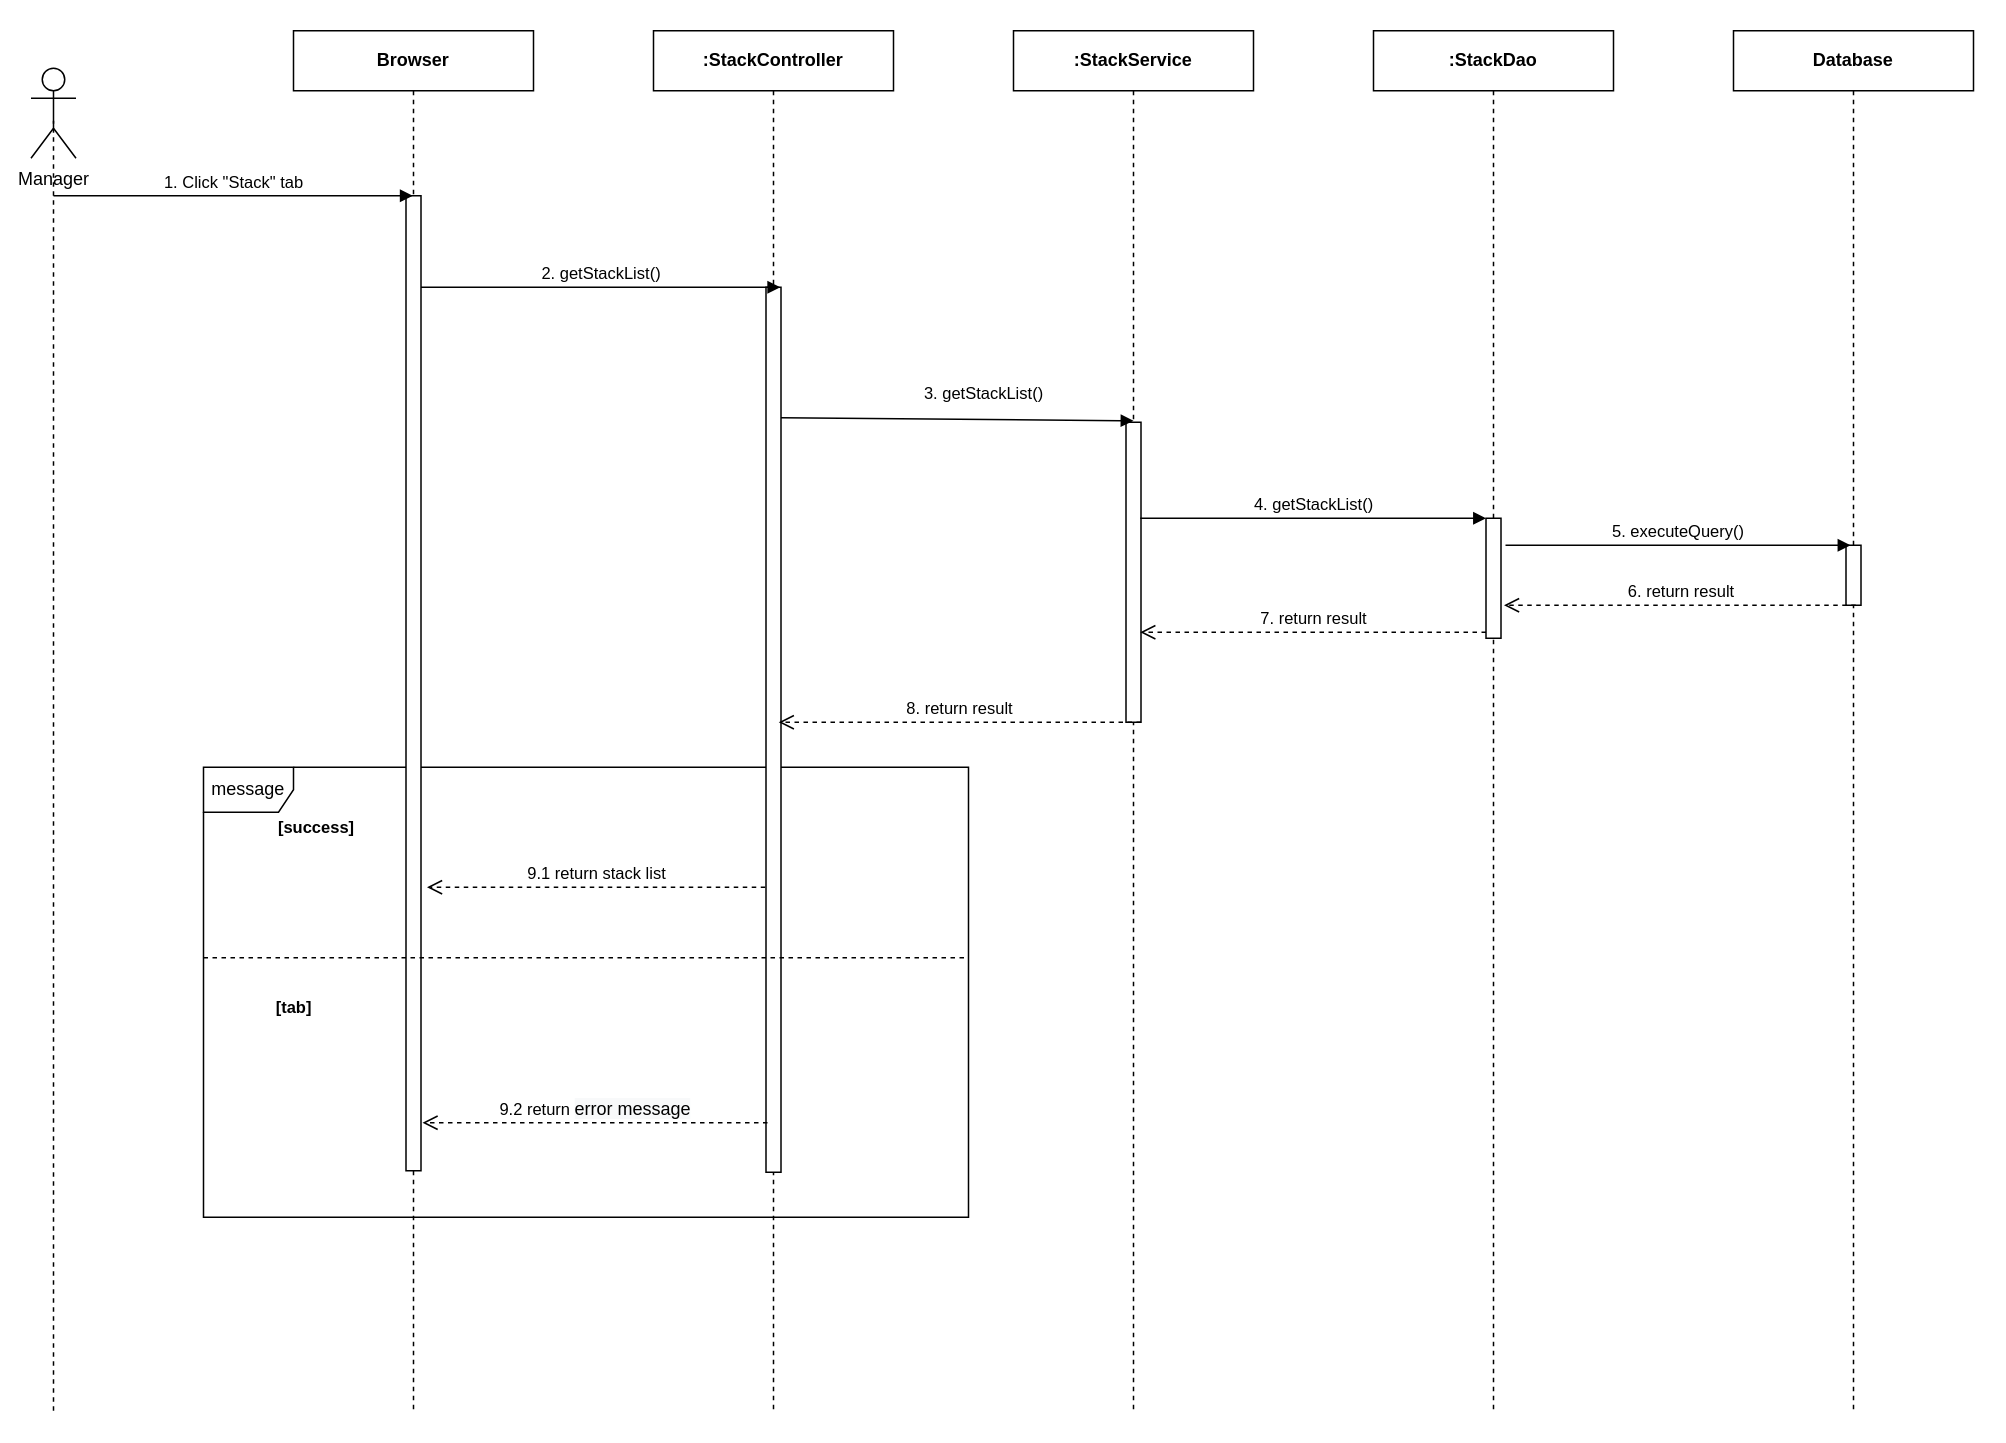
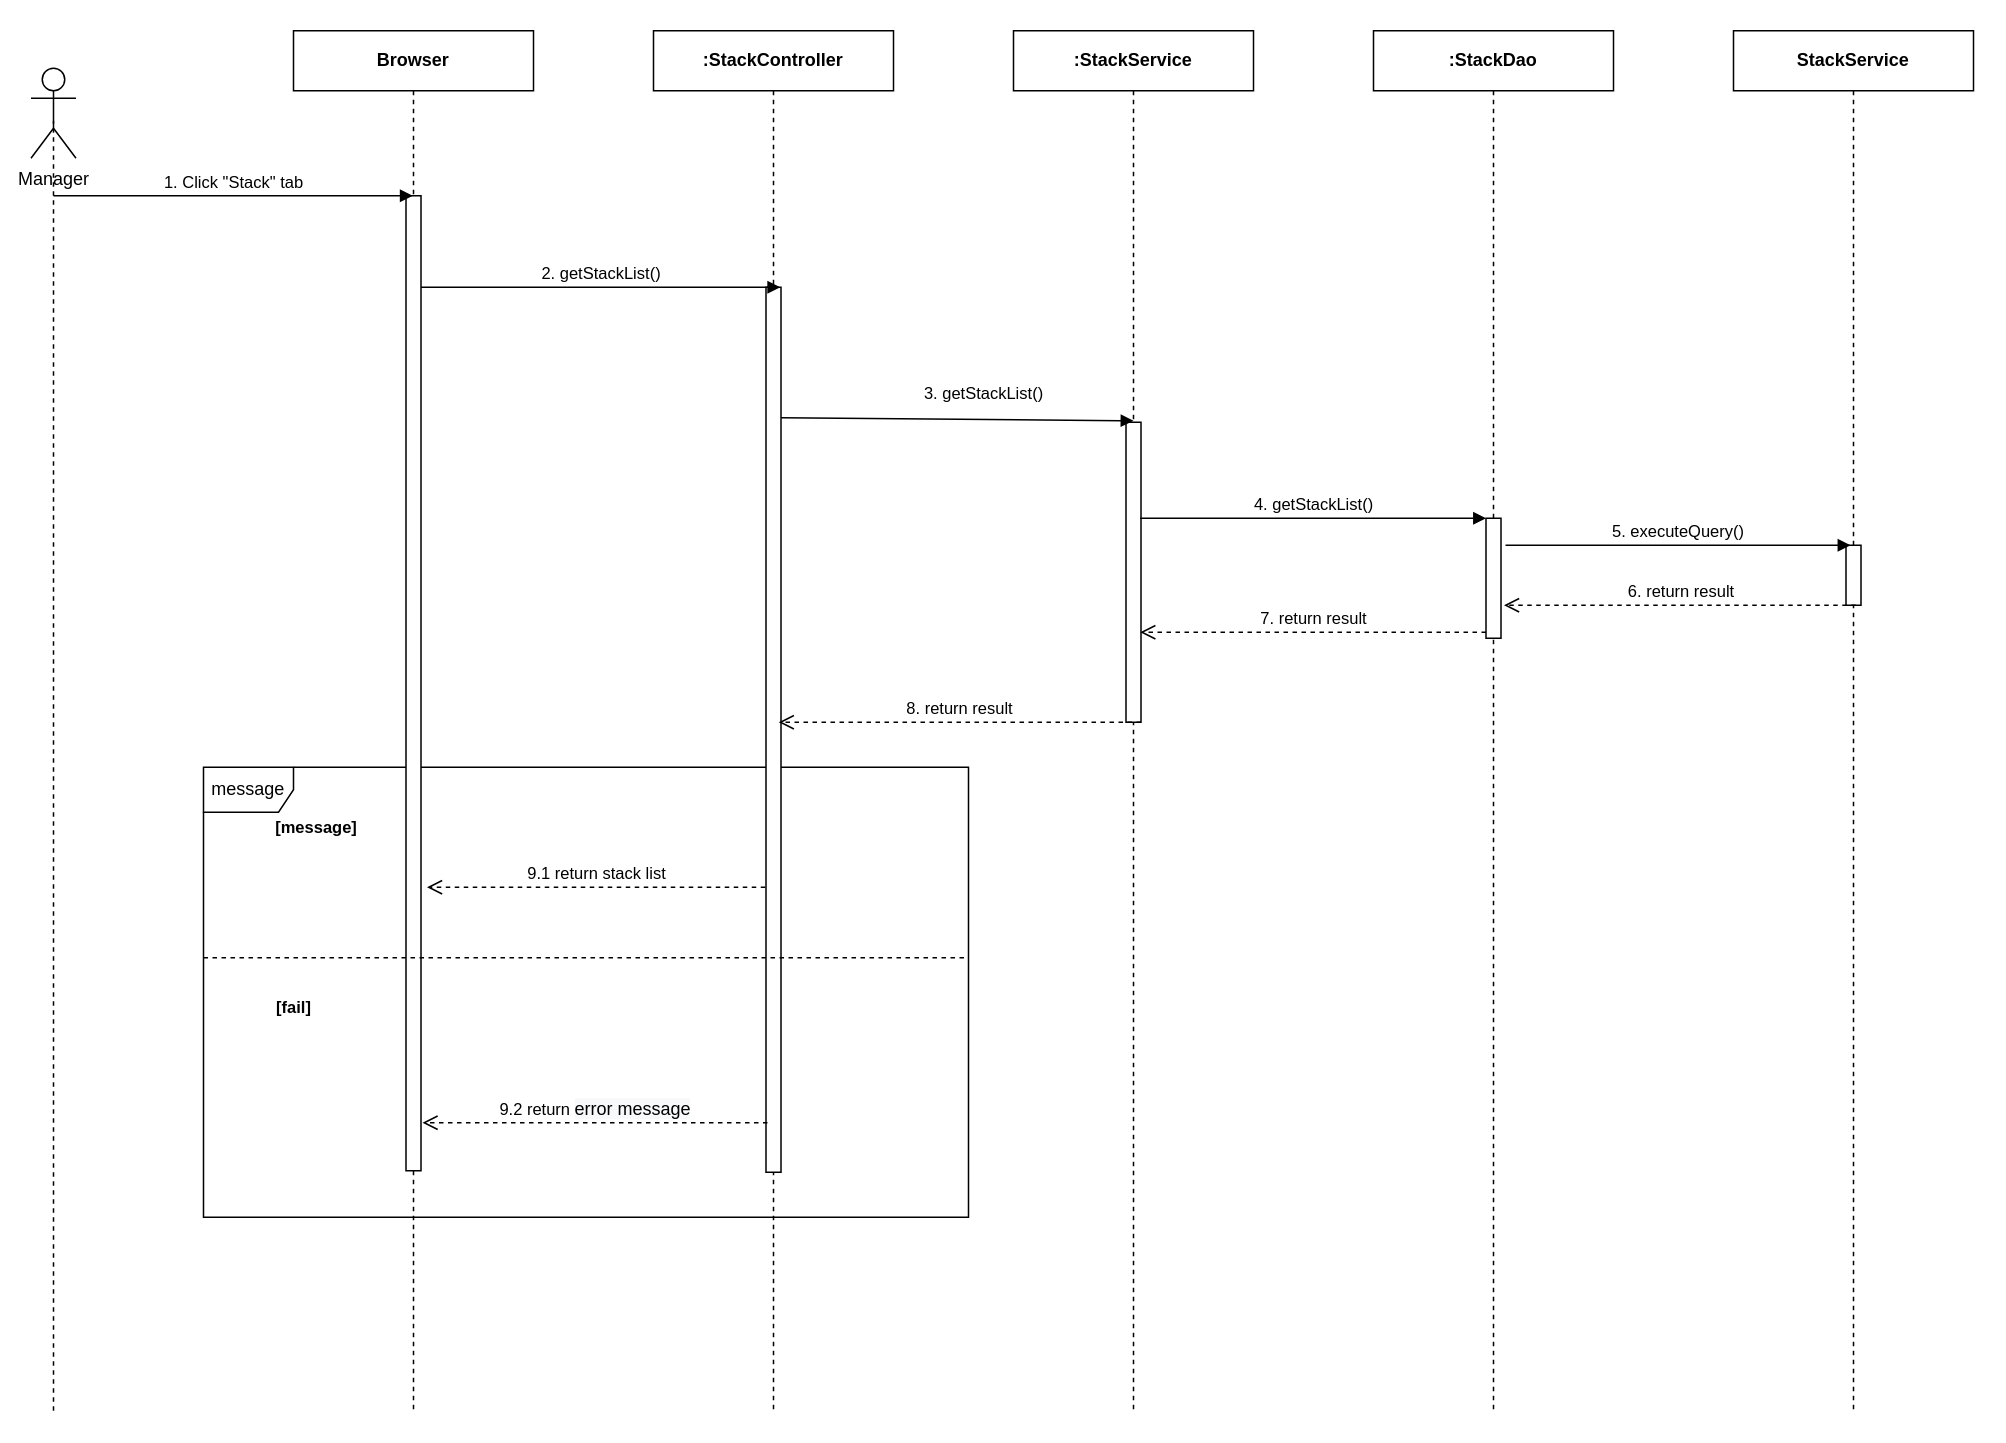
node "Database": label "Database" -> "StackService"
node "[success]": label "[success]" -> "[message]"
node "[tab]": label "[tab]" -> "[fail]"
